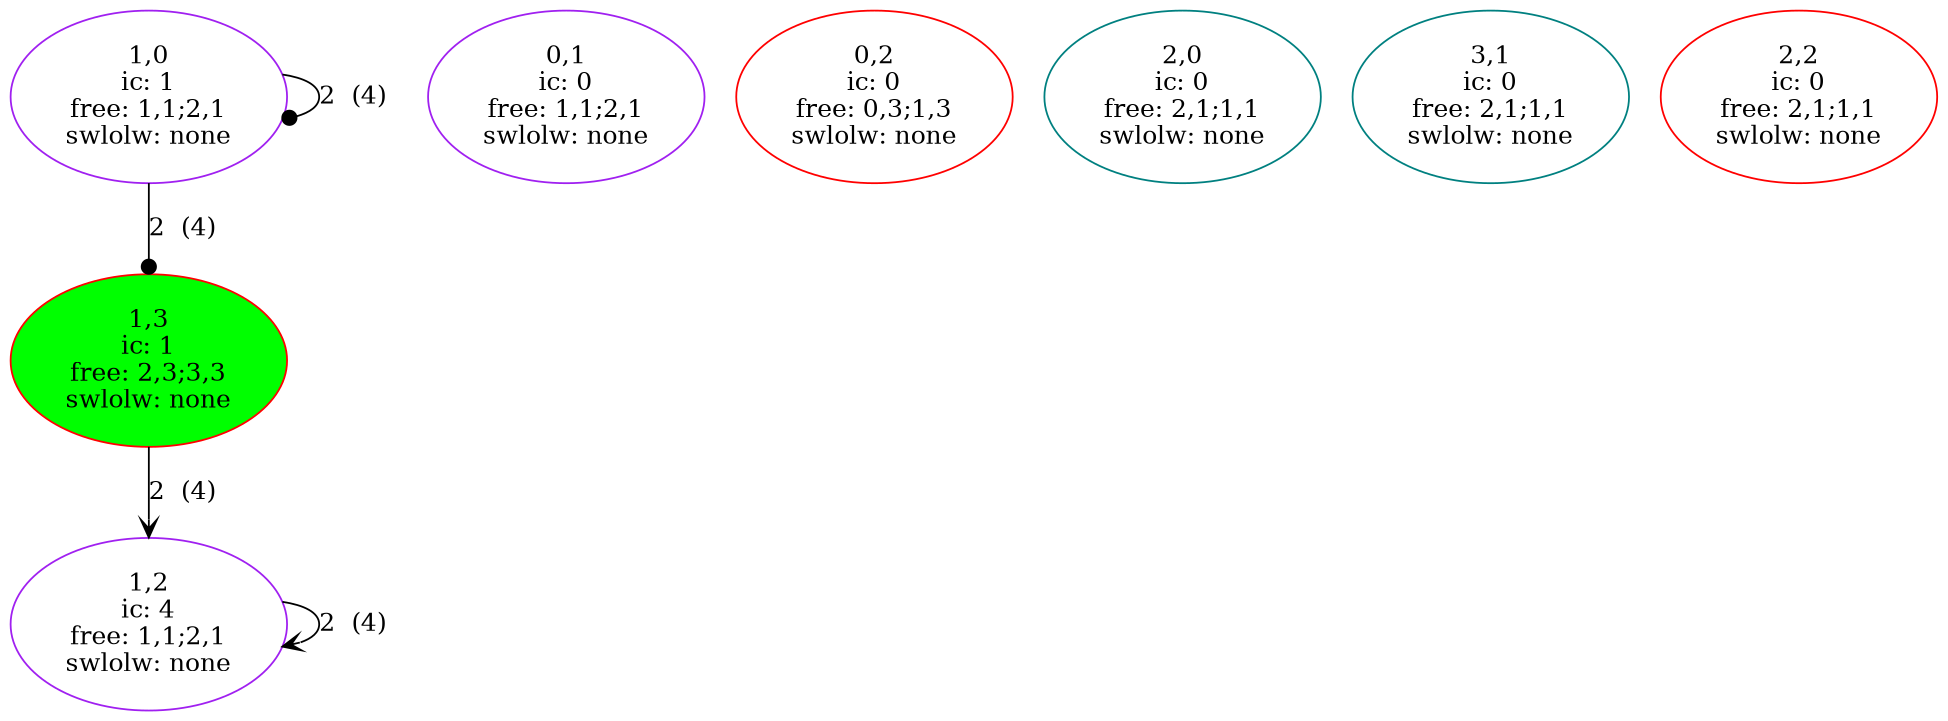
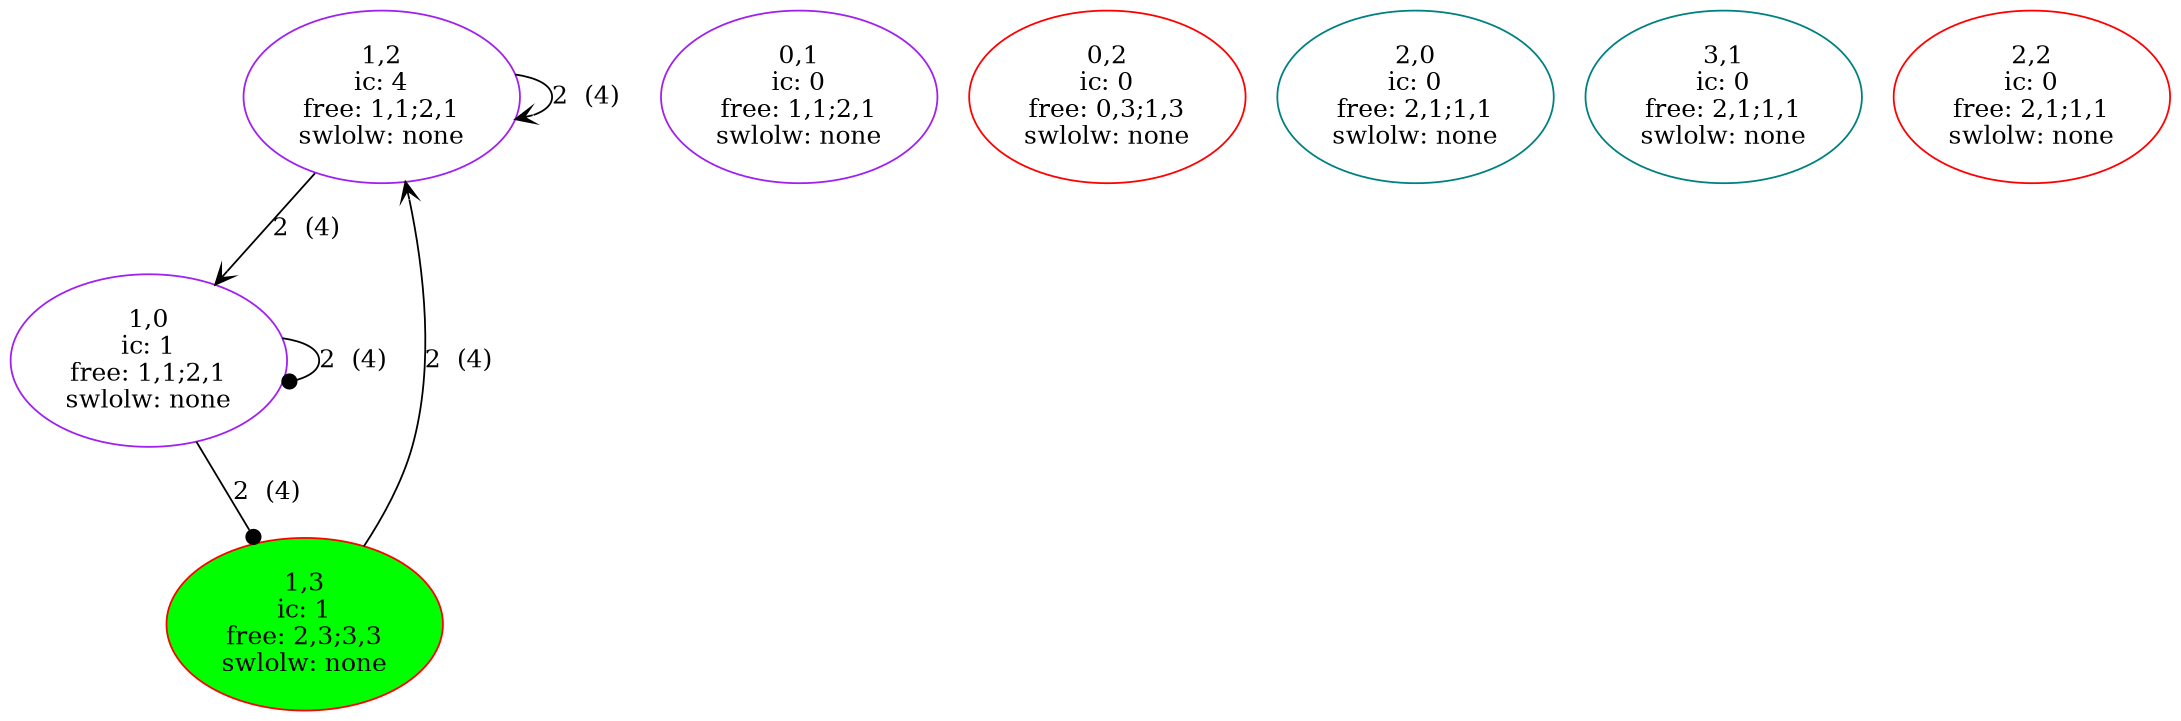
edge "1,2 ic: 4 free: 1,1;2,1 swlolw: none" -> "1,0 ic: 1 free: 1,1;2,1 swlolw: none": added, label "2  (4)"
